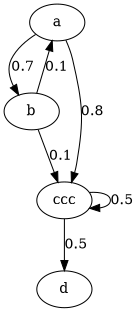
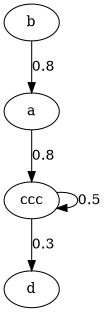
edge "a" -> "b": removed, label "0.7"
edge "b" -> "a": label "0.1" -> "0.8"
edge "b" -> "ccc": removed, label "0.1"
edge "ccc" -> "d": label "0.5" -> "0.3"
